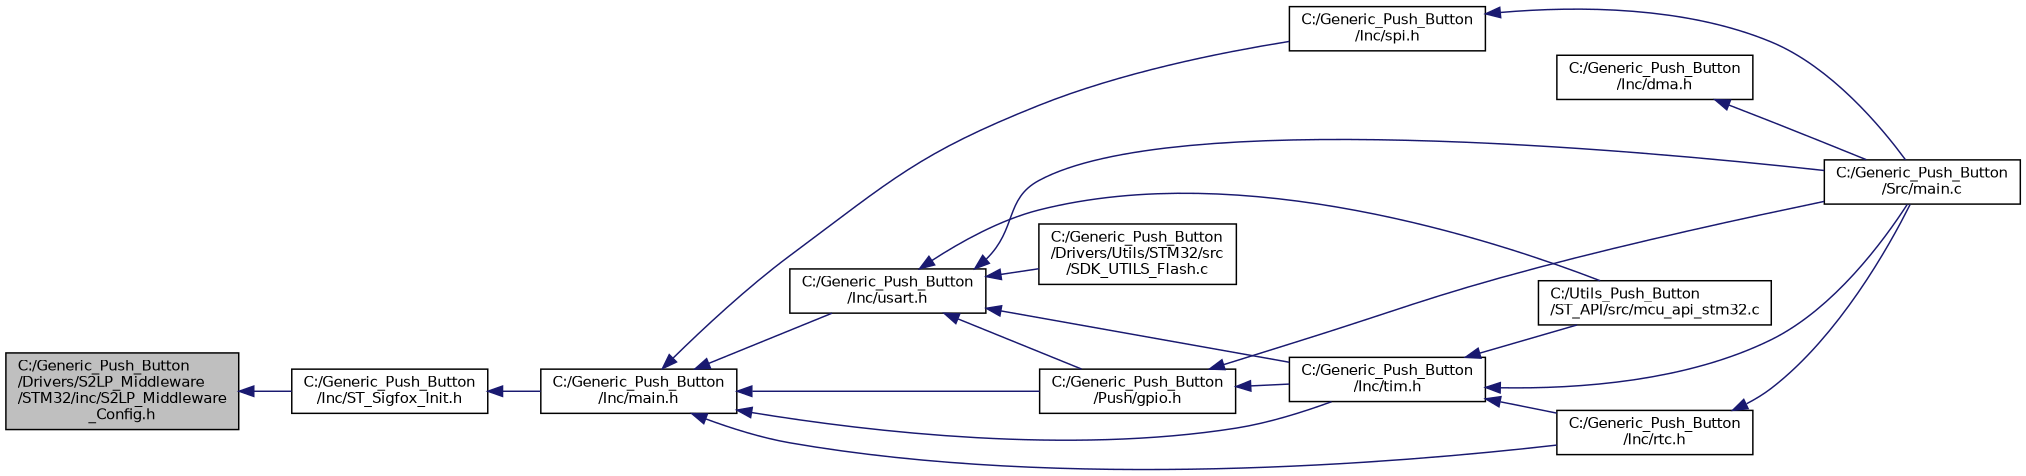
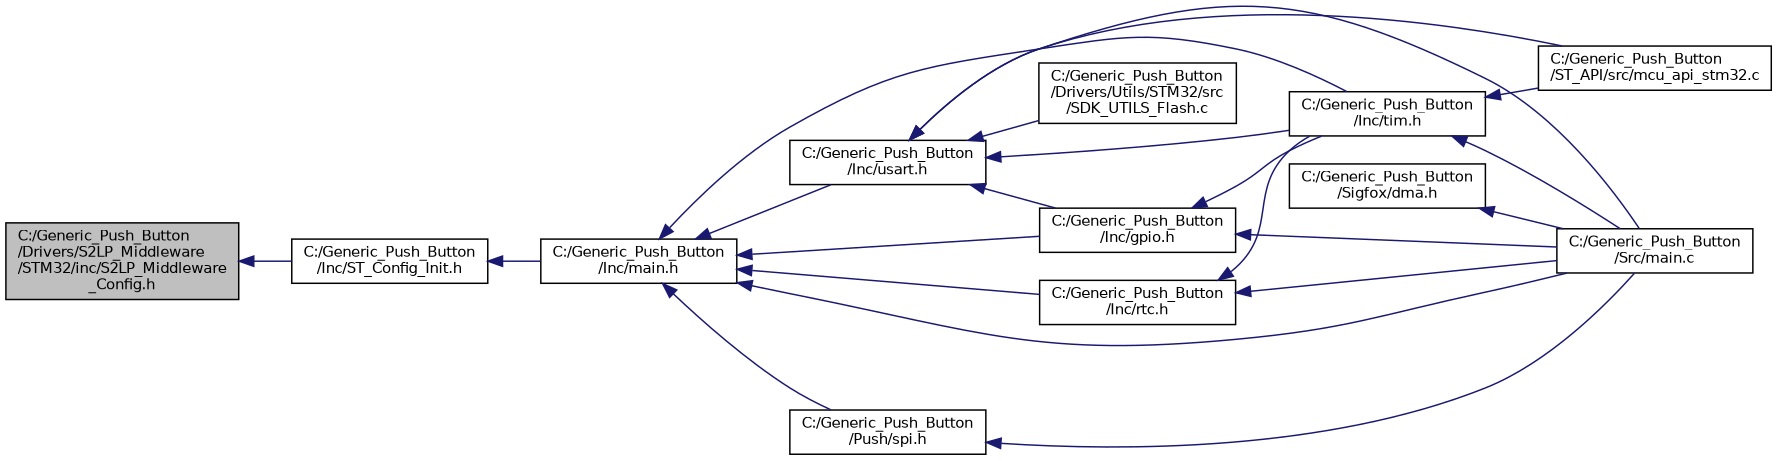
node "C:/Generic_Push_Button /Inc/spi.h": label "C:/Generic_Push_Button /Inc/spi.h" -> "C:/Generic_Push_Button /Push/spi.h"
node "C:/Generic_Push_Button /Inc/dma.h": label "C:/Generic_Push_Button /Inc/dma.h" -> "C:/Generic_Push_Button /Sigfox/dma.h"
node "C:/Utils_Push_Button /ST_API/src/mcu_api_stm32.c": label "C:/Utils_Push_Button /ST_API/src/mcu_api_stm32.c" -> "C:/Generic_Push_Button /ST_API/src/mcu_api_stm32.c"
edge "C:/Generic_Push_Button /Src/main.c" -> "C:/Generic_Push_Button /Inc/main.h": added
node "C:/Generic_Push_Button /Inc/ST_Sigfox_Init.h": label "C:/Generic_Push_Button /Inc/ST_Sigfox_Init.h" -> "C:/Generic_Push_Button /Inc/ST_Config_Init.h"
node "C:/Generic_Push_Button /Push/gpio.h": label "C:/Generic_Push_Button /Push/gpio.h" -> "C:/Generic_Push_Button /Inc/gpio.h"
edge "C:/Generic_Push_Button /Inc/rtc.h" -> "C:/Generic_Push_Button /Inc/tim.h": reversed
